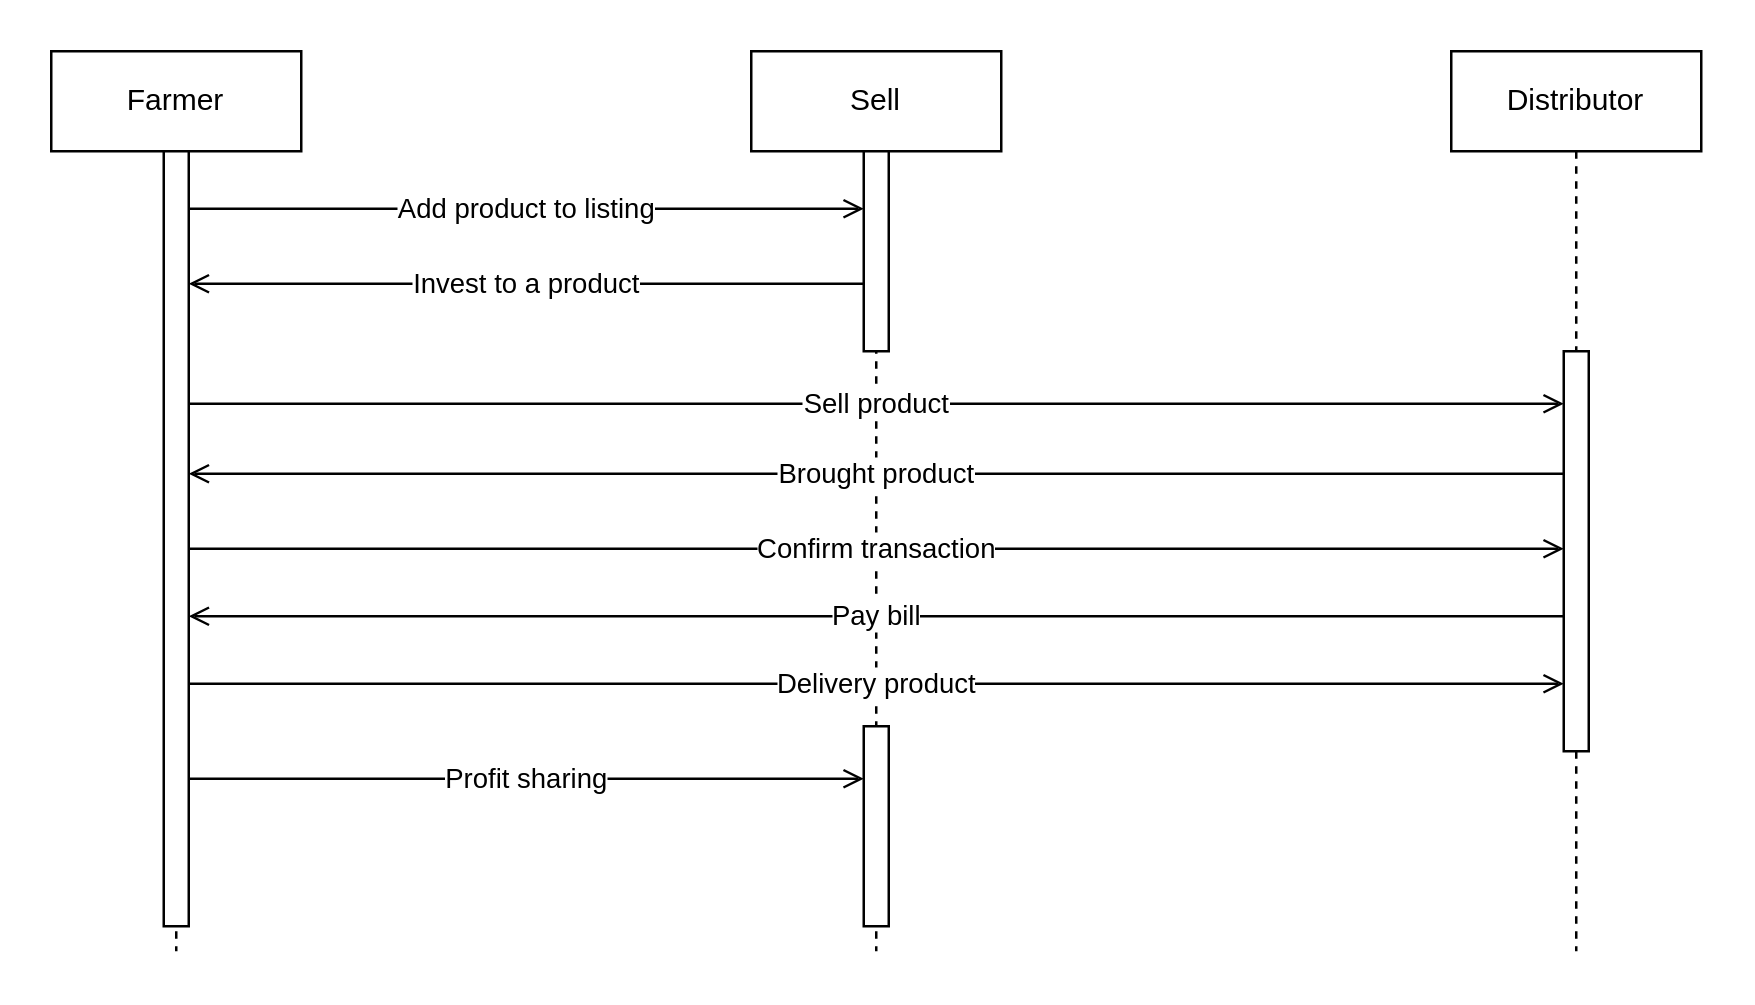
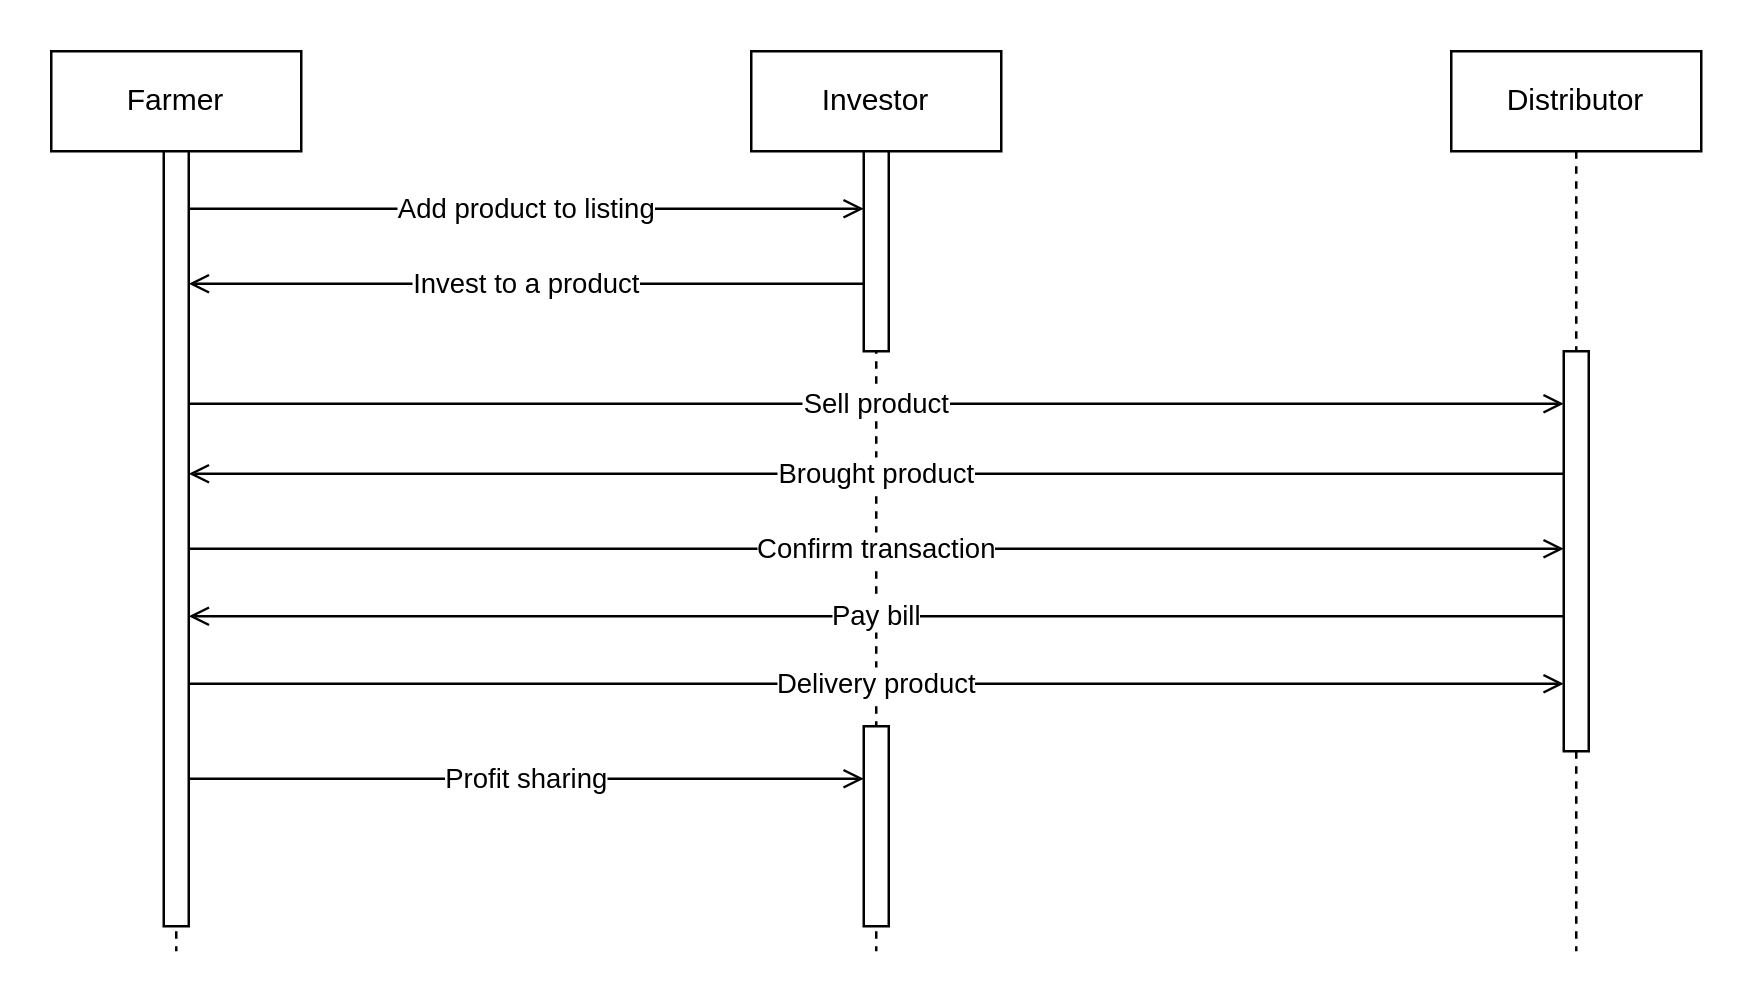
node "Sell": label "Sell" -> "Investor"
